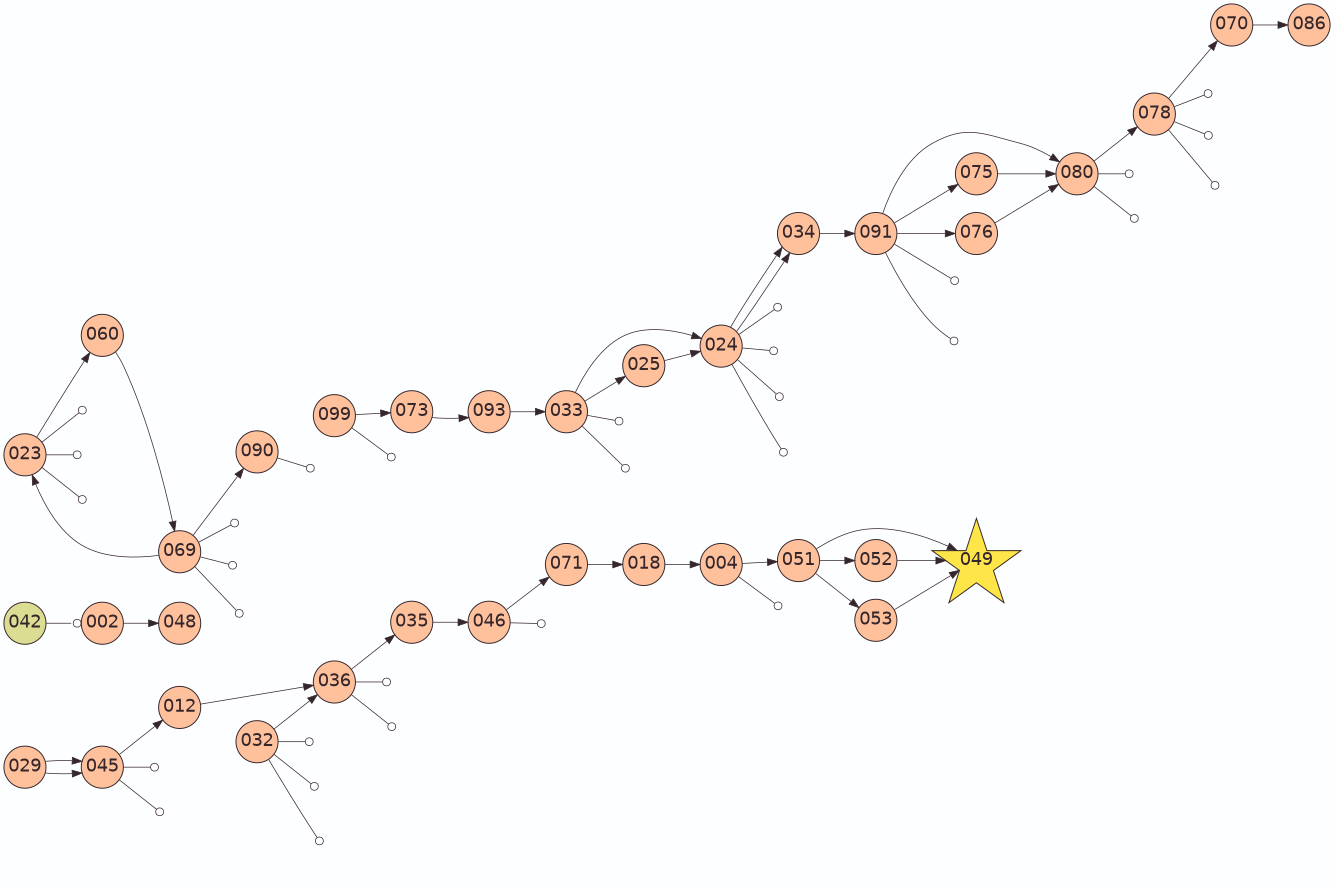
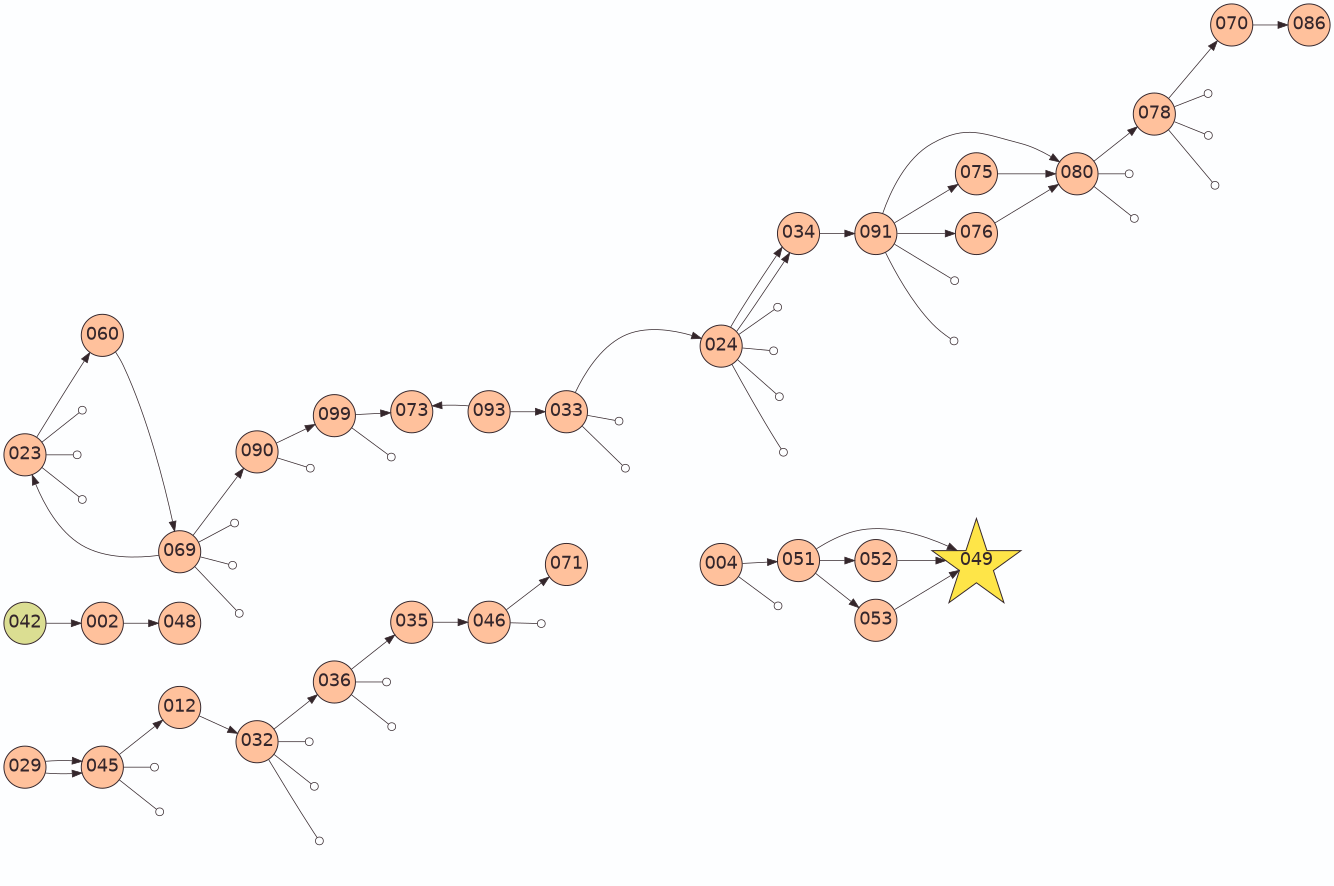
node "025": removed
edge "073" -> "093": reversed
edge "090" -> "099": added
node "018": removed
edge "042" -> "002": arrowhead odot -> normal
edge "012" -> "036": now "012" -> "032"
